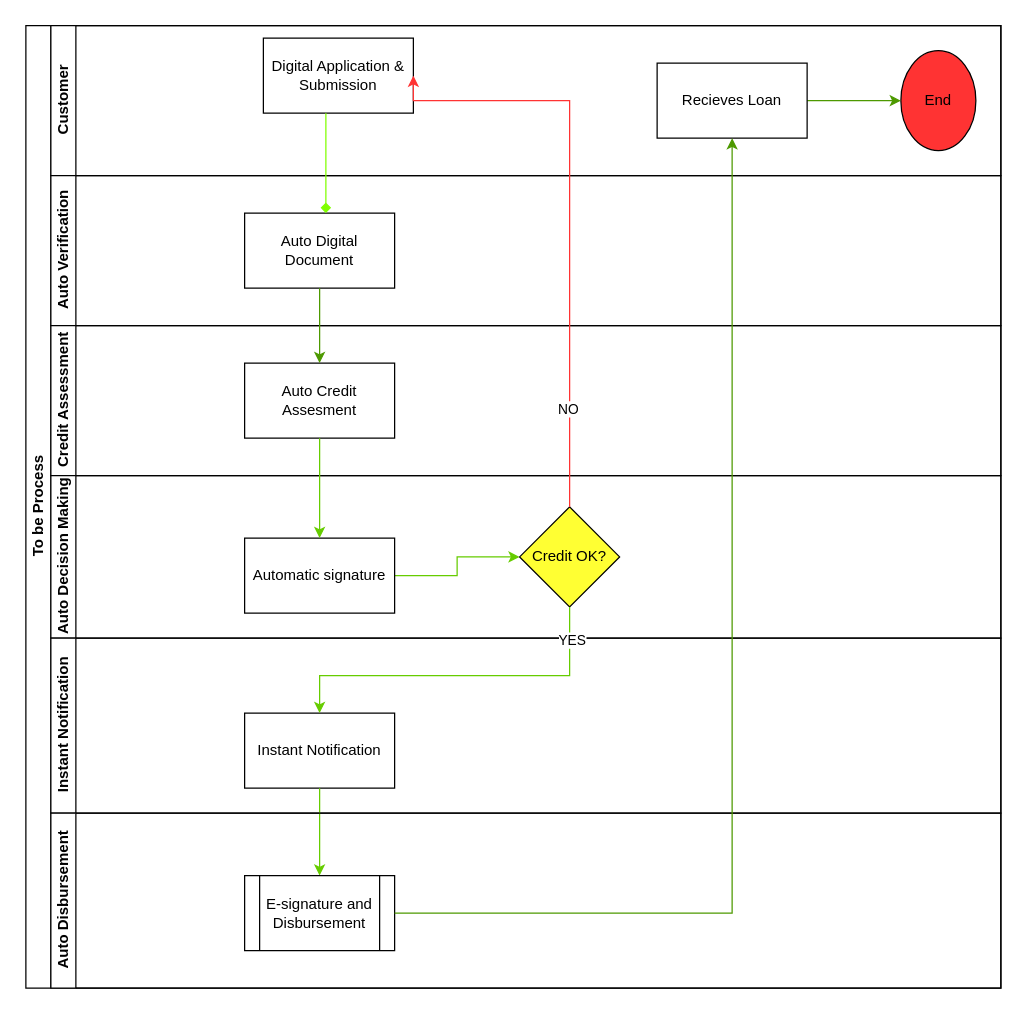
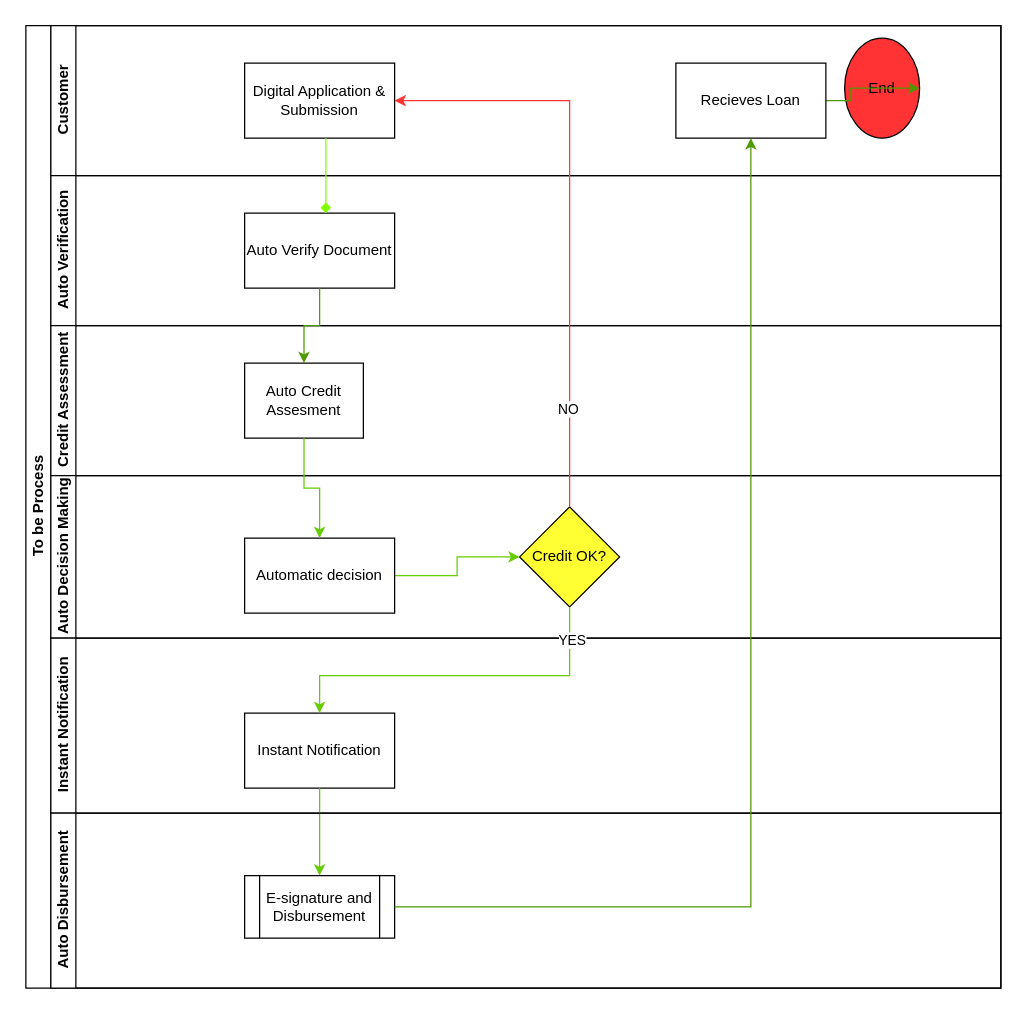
node "Digital Application & Submission": moved (338, 76) -> (319, 101)
node "Recieves Loan": moved (732, 101) -> (751, 101)
node "End": moved (938, 101) -> (882, 88)
node "Auto Digital Document": label "Auto Digital Document" -> "Auto Verify Document"
node "Auto Credit Assesment": size 150x75 -> 119x75
node "Automatic signature": label "Automatic signature" -> "Automatic decision"
node "E-signature and Disbursement": size 150x75 -> 150x63
